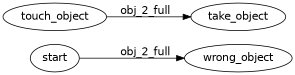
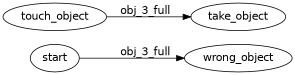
edge "touch_object" -> "take_object": label "obj_2_full" -> "obj_3_full"
edge "start" -> "wrong_object": label "obj_2_full" -> "obj_3_full"
